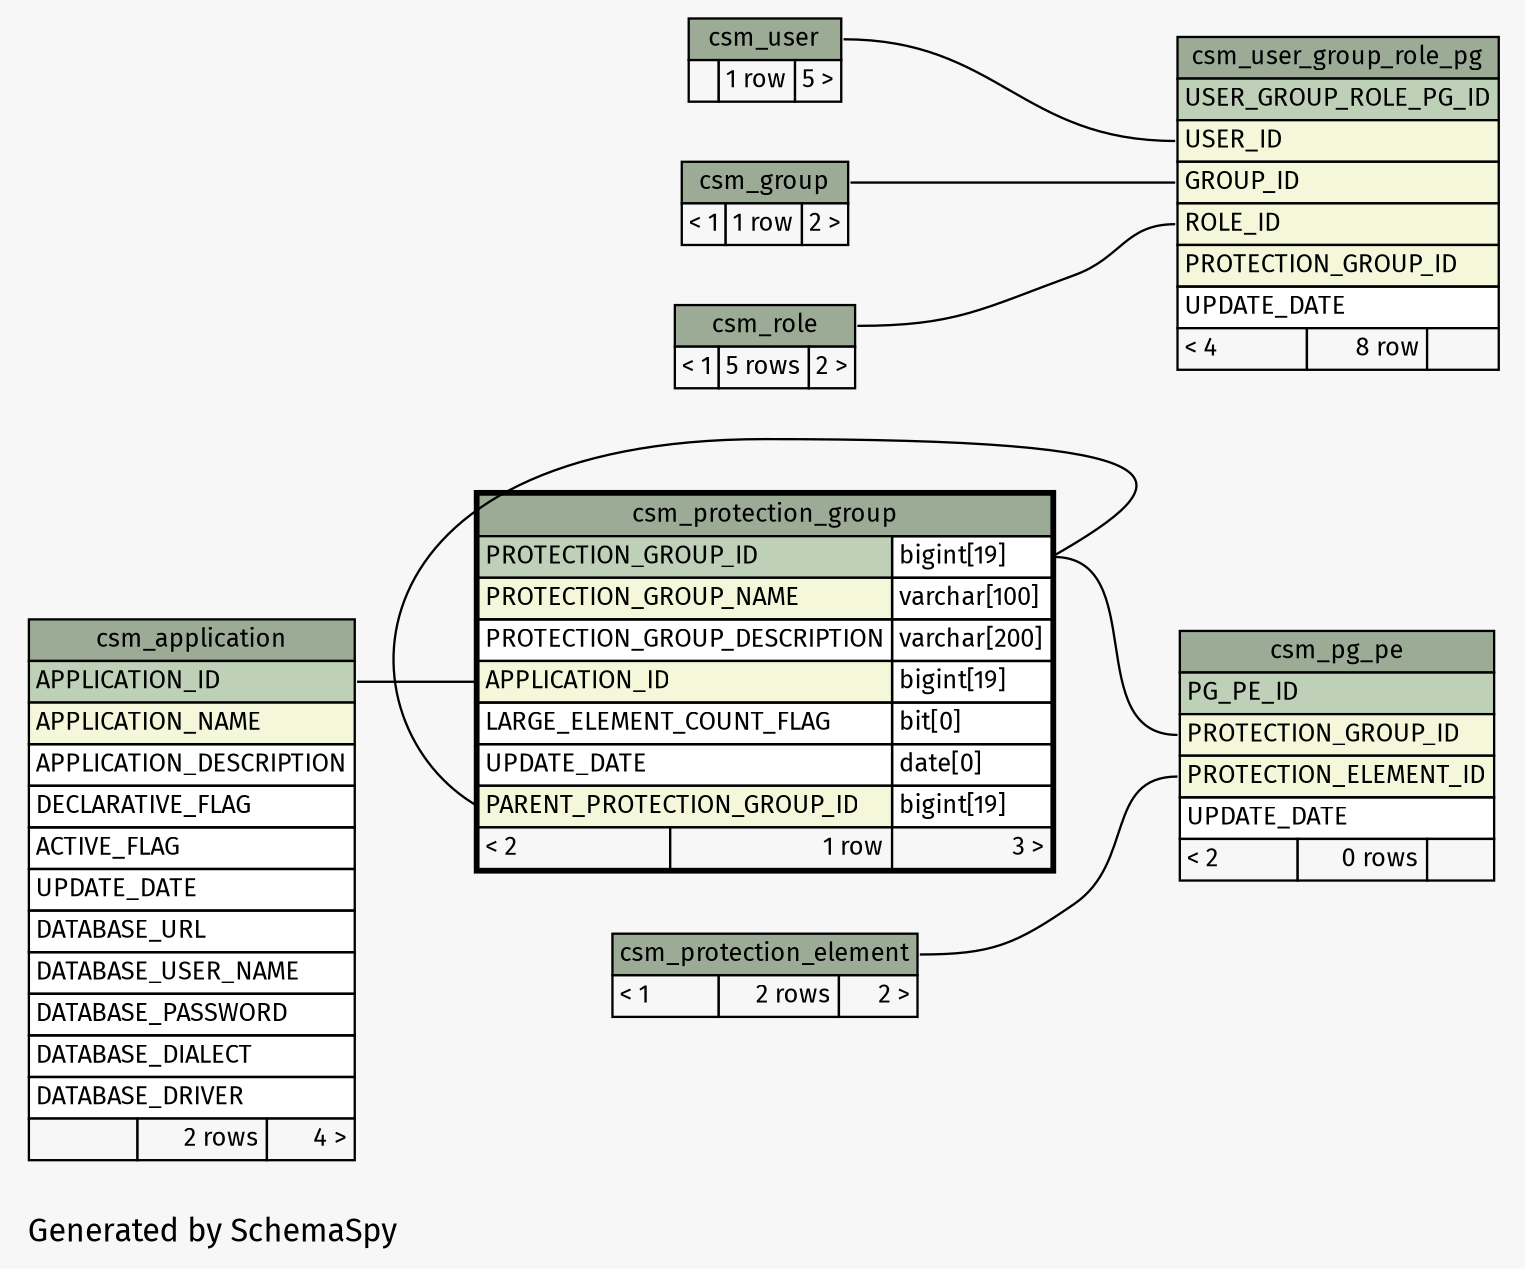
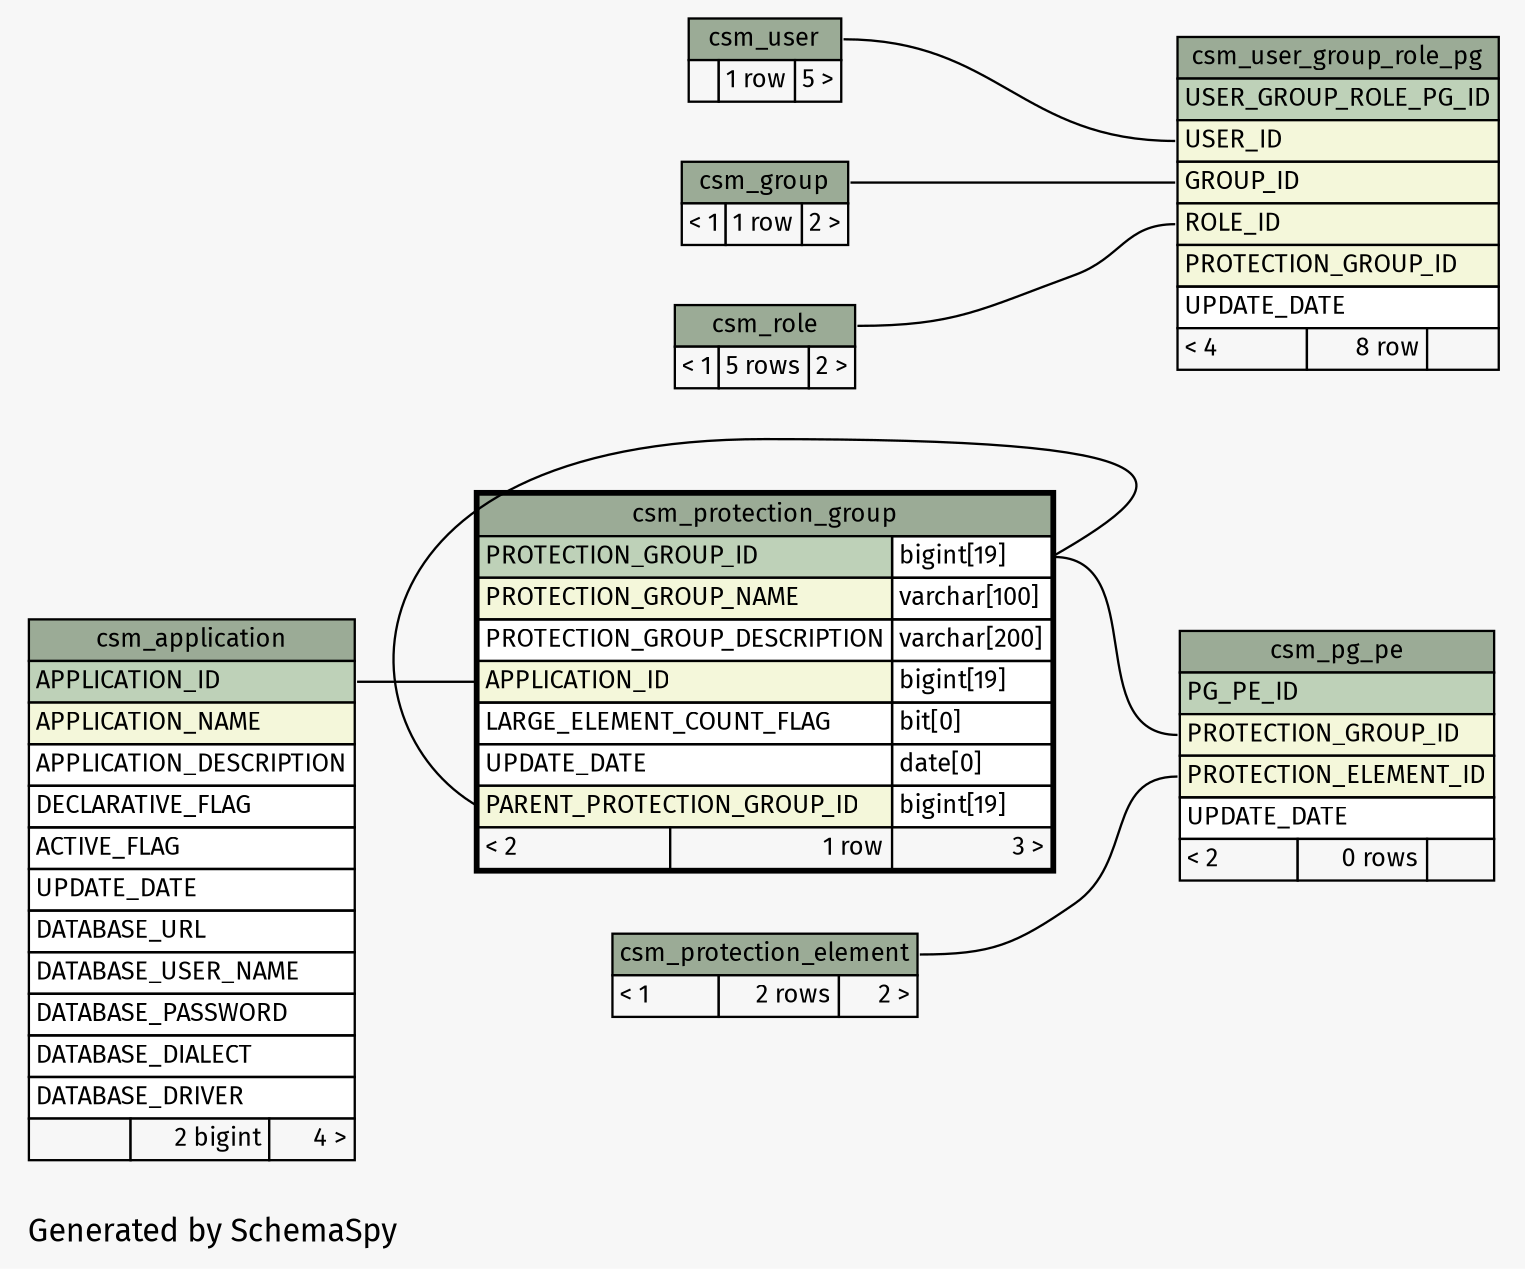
node "csm_application": text "2 rows" -> "2 bigint"
